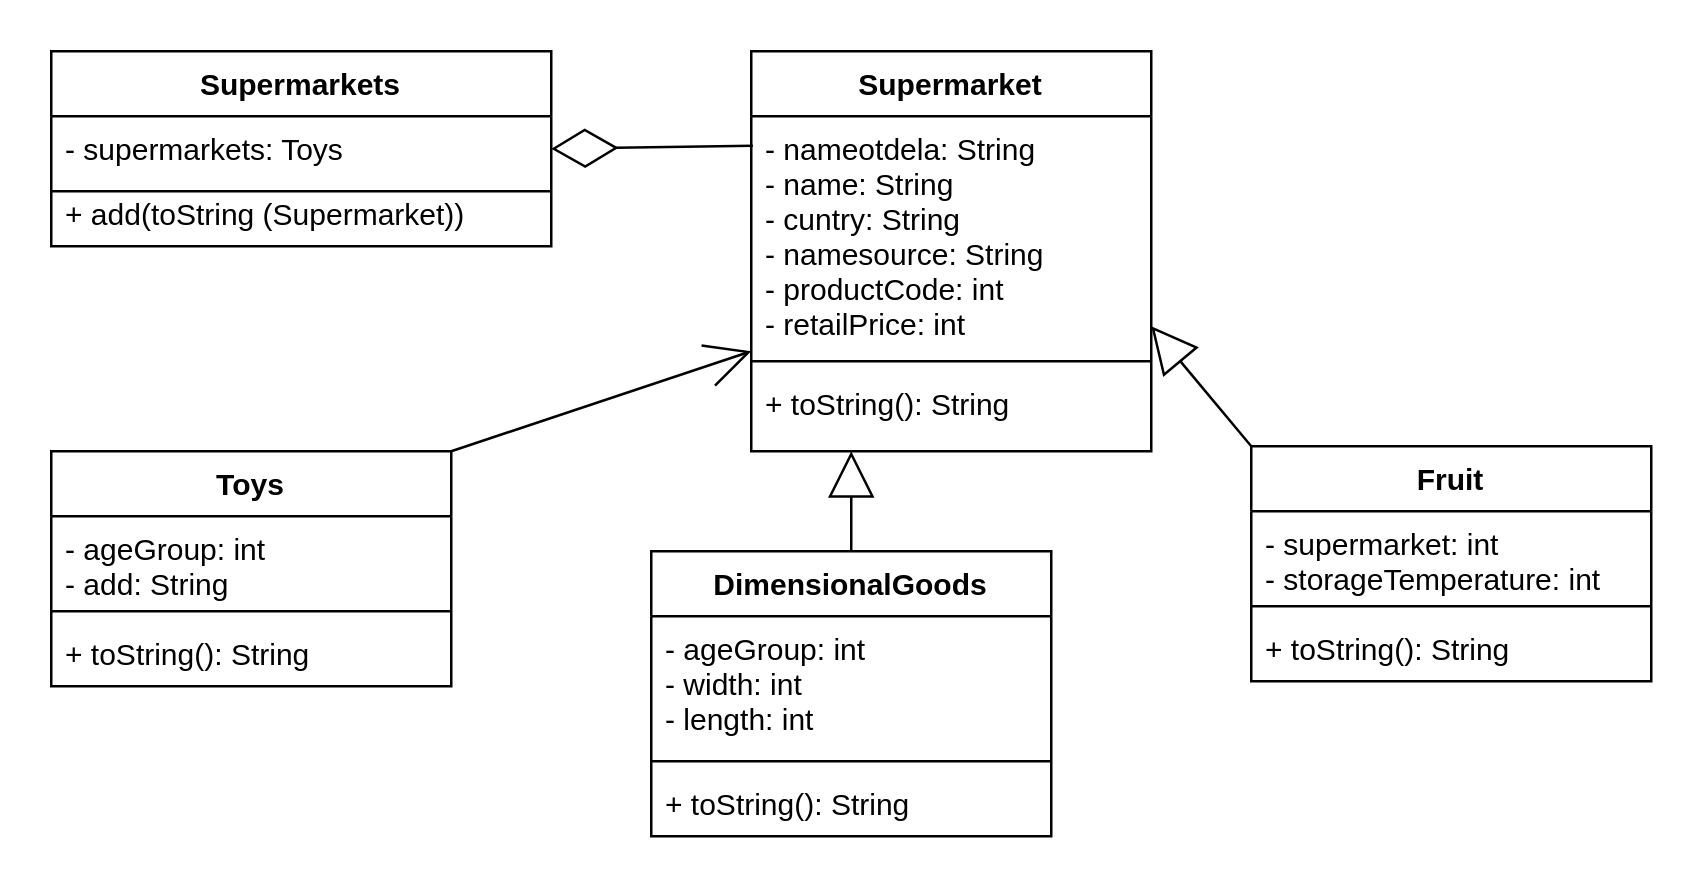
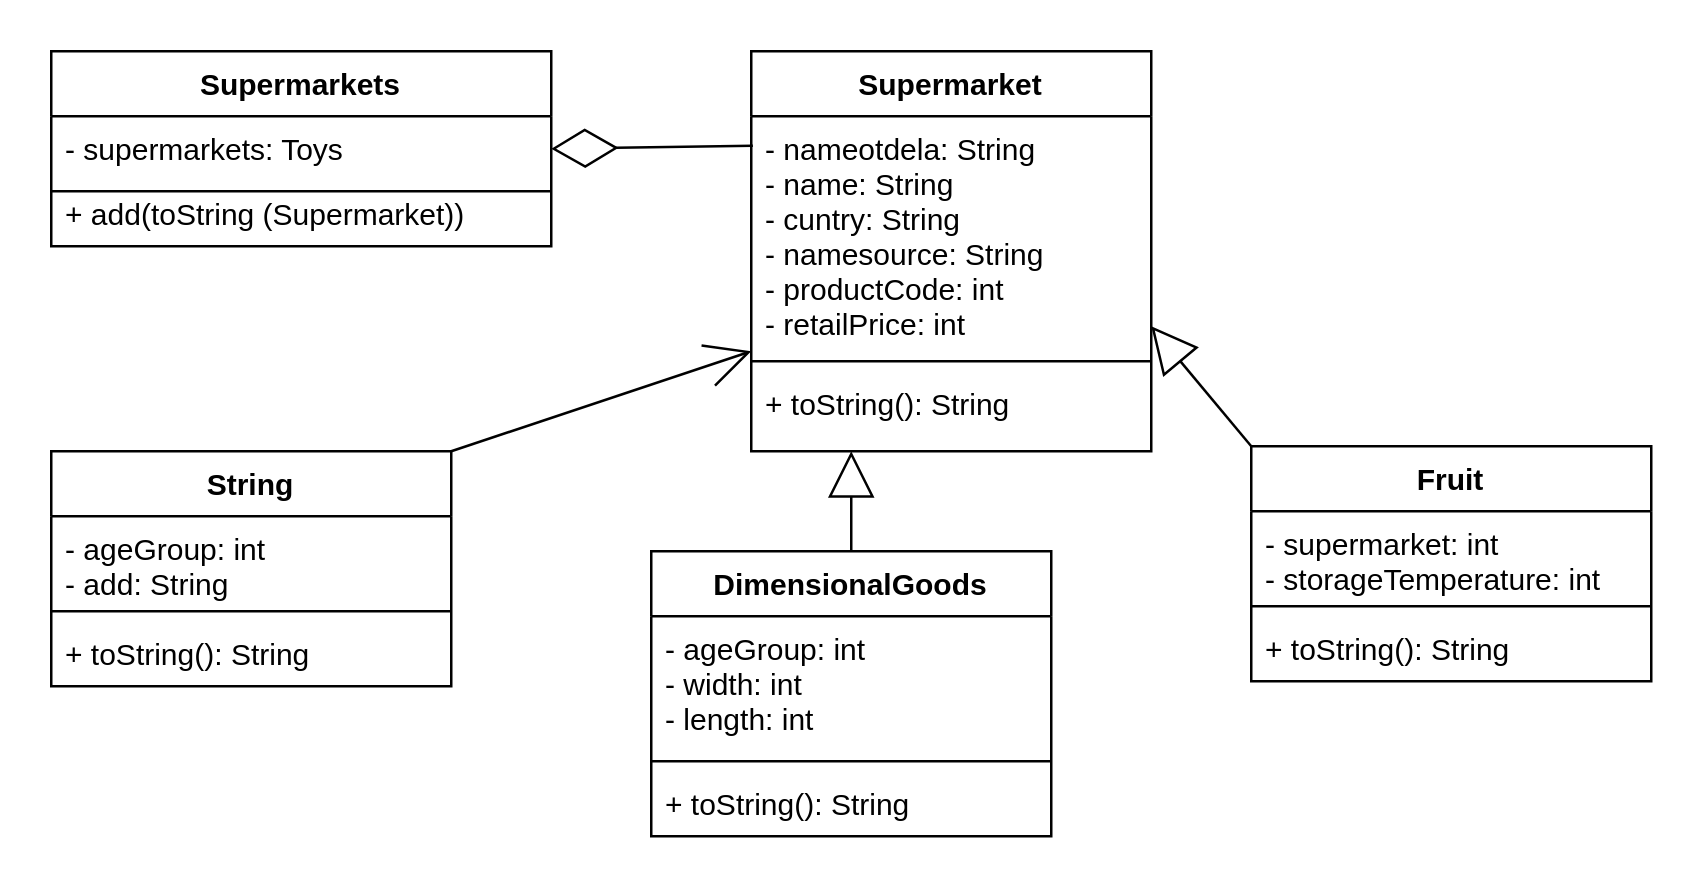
node "Toys": label "Toys" -> "String"
